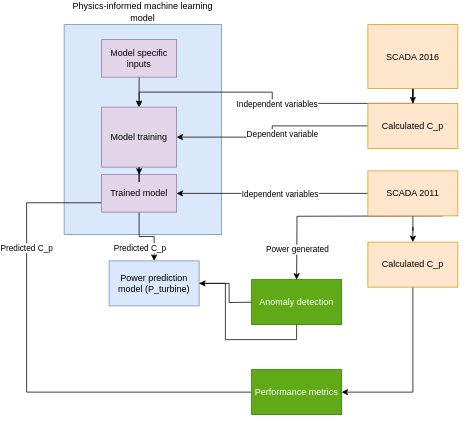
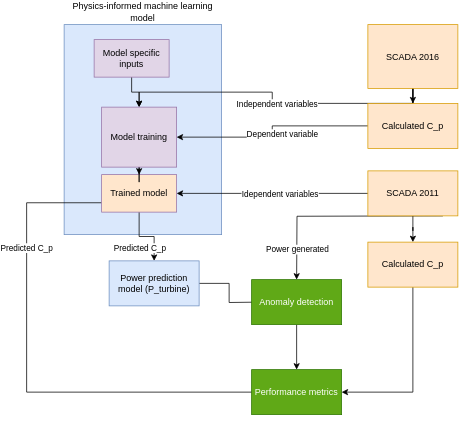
node "Model specific inputs": moved (139, 58) -> (132, 58)
node "Trained model": fillcolor #e1d5e7 -> #ffe6cc
edge "Anomaly detection" -> "Power prediction model (P_turbine)": now "Anomaly detection" -> "Performance metrics"
